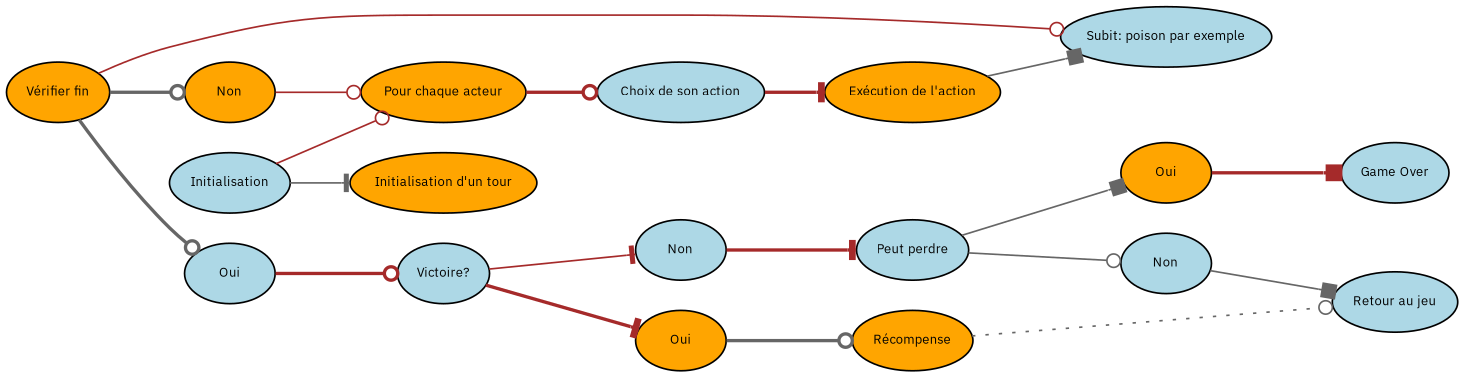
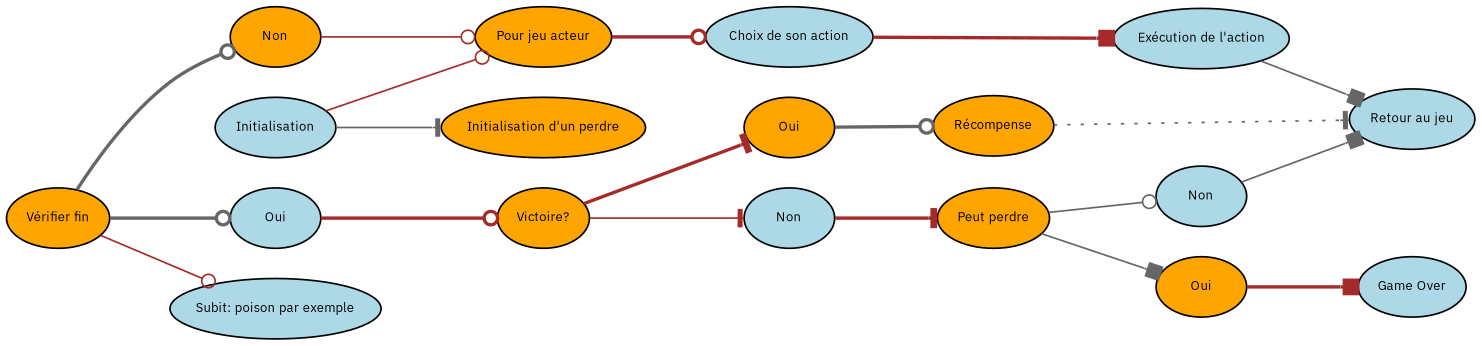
edge "Exécution de l'action" -> "Subit: poison par exemple": now "Exécution de l'action" -> "Retour au jeu"
node "Pour chaque acteur": label "Pour chaque acteur" -> "Pour jeu acteur"
edge "Choix de son action" -> "Exécution de l'action": arrowhead tee -> box
node "Exécution de l'action": fillcolor orange -> lightblue
node "Initialisation d'un tour": label "Initialisation d'un tour" -> "Initialisation d'un perdre"
node "Peut perdre": fillcolor lightblue -> orange
node "Victoire?": fillcolor lightblue -> orange
edge "Récompense" -> "Retour au jeu": arrowhead odot -> tee
